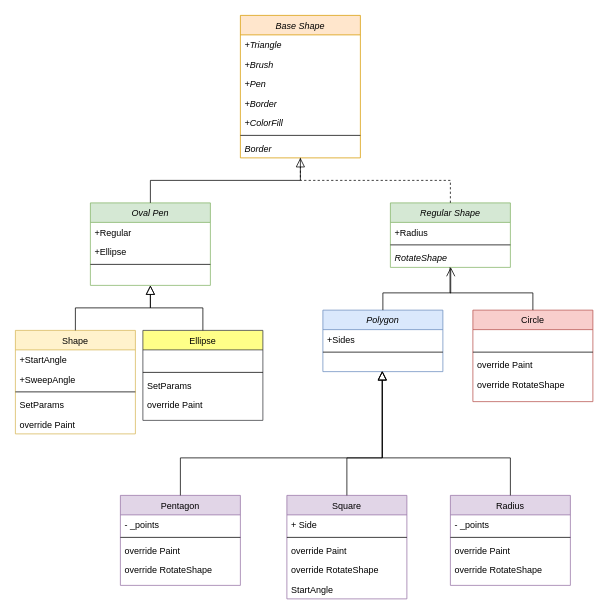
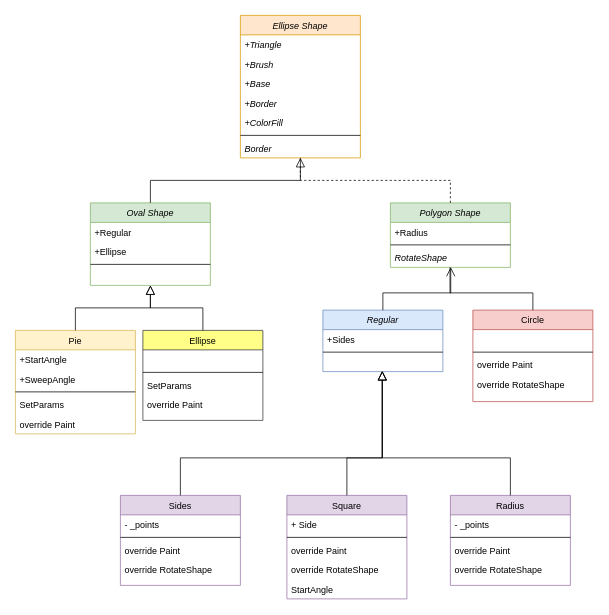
node "Base Shape": label "Base Shape" -> "Ellipse Shape"
node "+Pen": label "+Pen" -> "+Base"
node "Oval Pen": label "Oval Pen" -> "Oval Shape"
node "Regular Shape": label "Regular Shape" -> "Polygon Shape"
node "Polygon": label "Polygon" -> "Regular"
node "Shape": label "Shape" -> "Pie"
node "Pentagon": label "Pentagon" -> "Sides"
